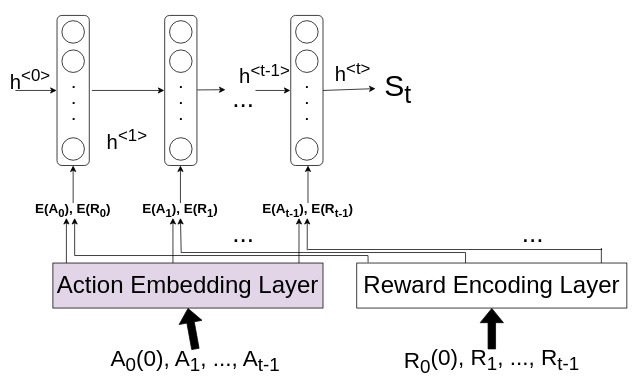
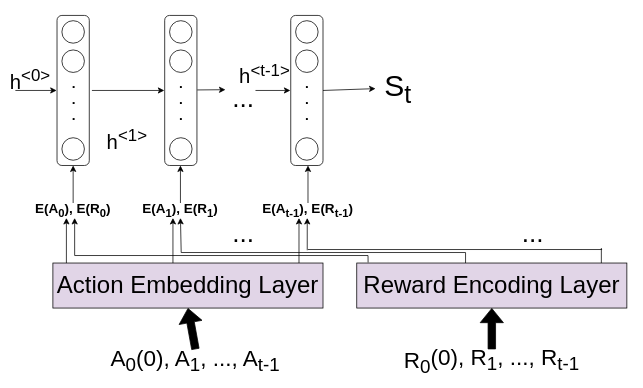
node "h<t>": removed
node "Reward Encoding Layer": fillcolor #ffffff -> #e1d5e7
